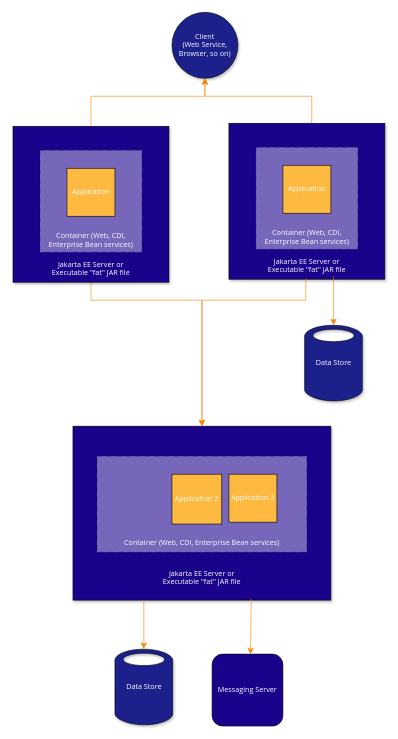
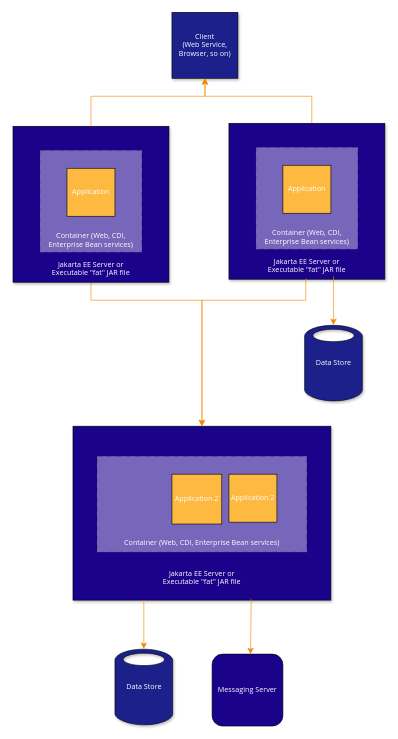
node "Client (Web Service, Browser, so on)": shape ellipse -> rectangle
